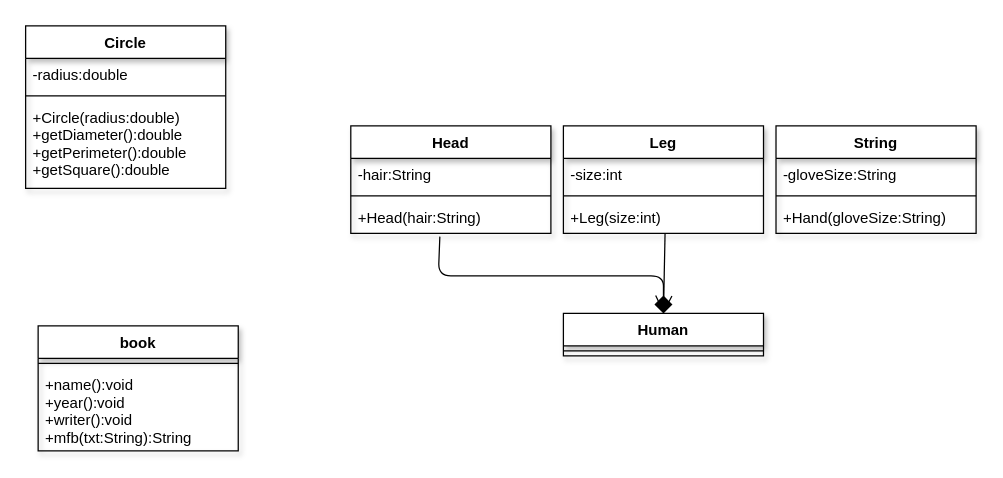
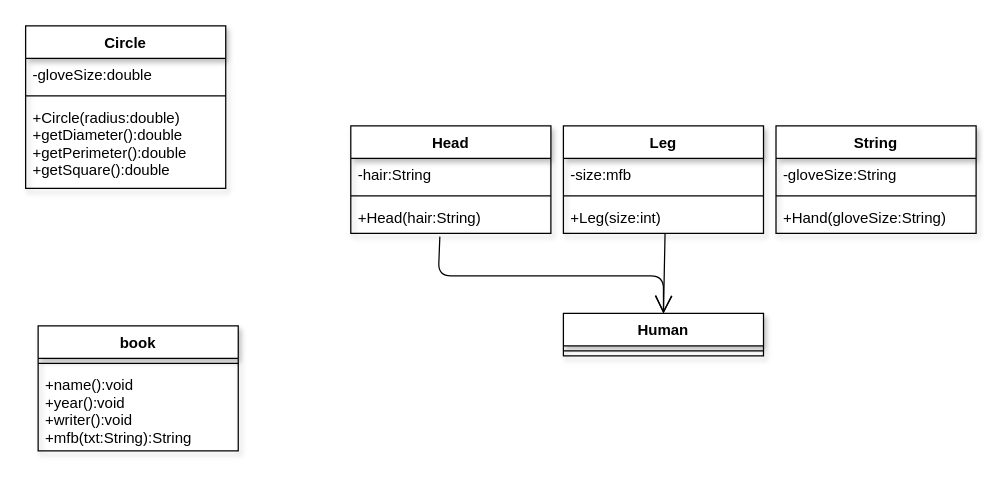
node "-radius:double": label "-radius:double" -> "-gloveSize:double"
node "-size:int": label "-size:int" -> "-size:mfb"
edge "+Head(hair:String)" -> "Human": arrowhead diamond -> open
